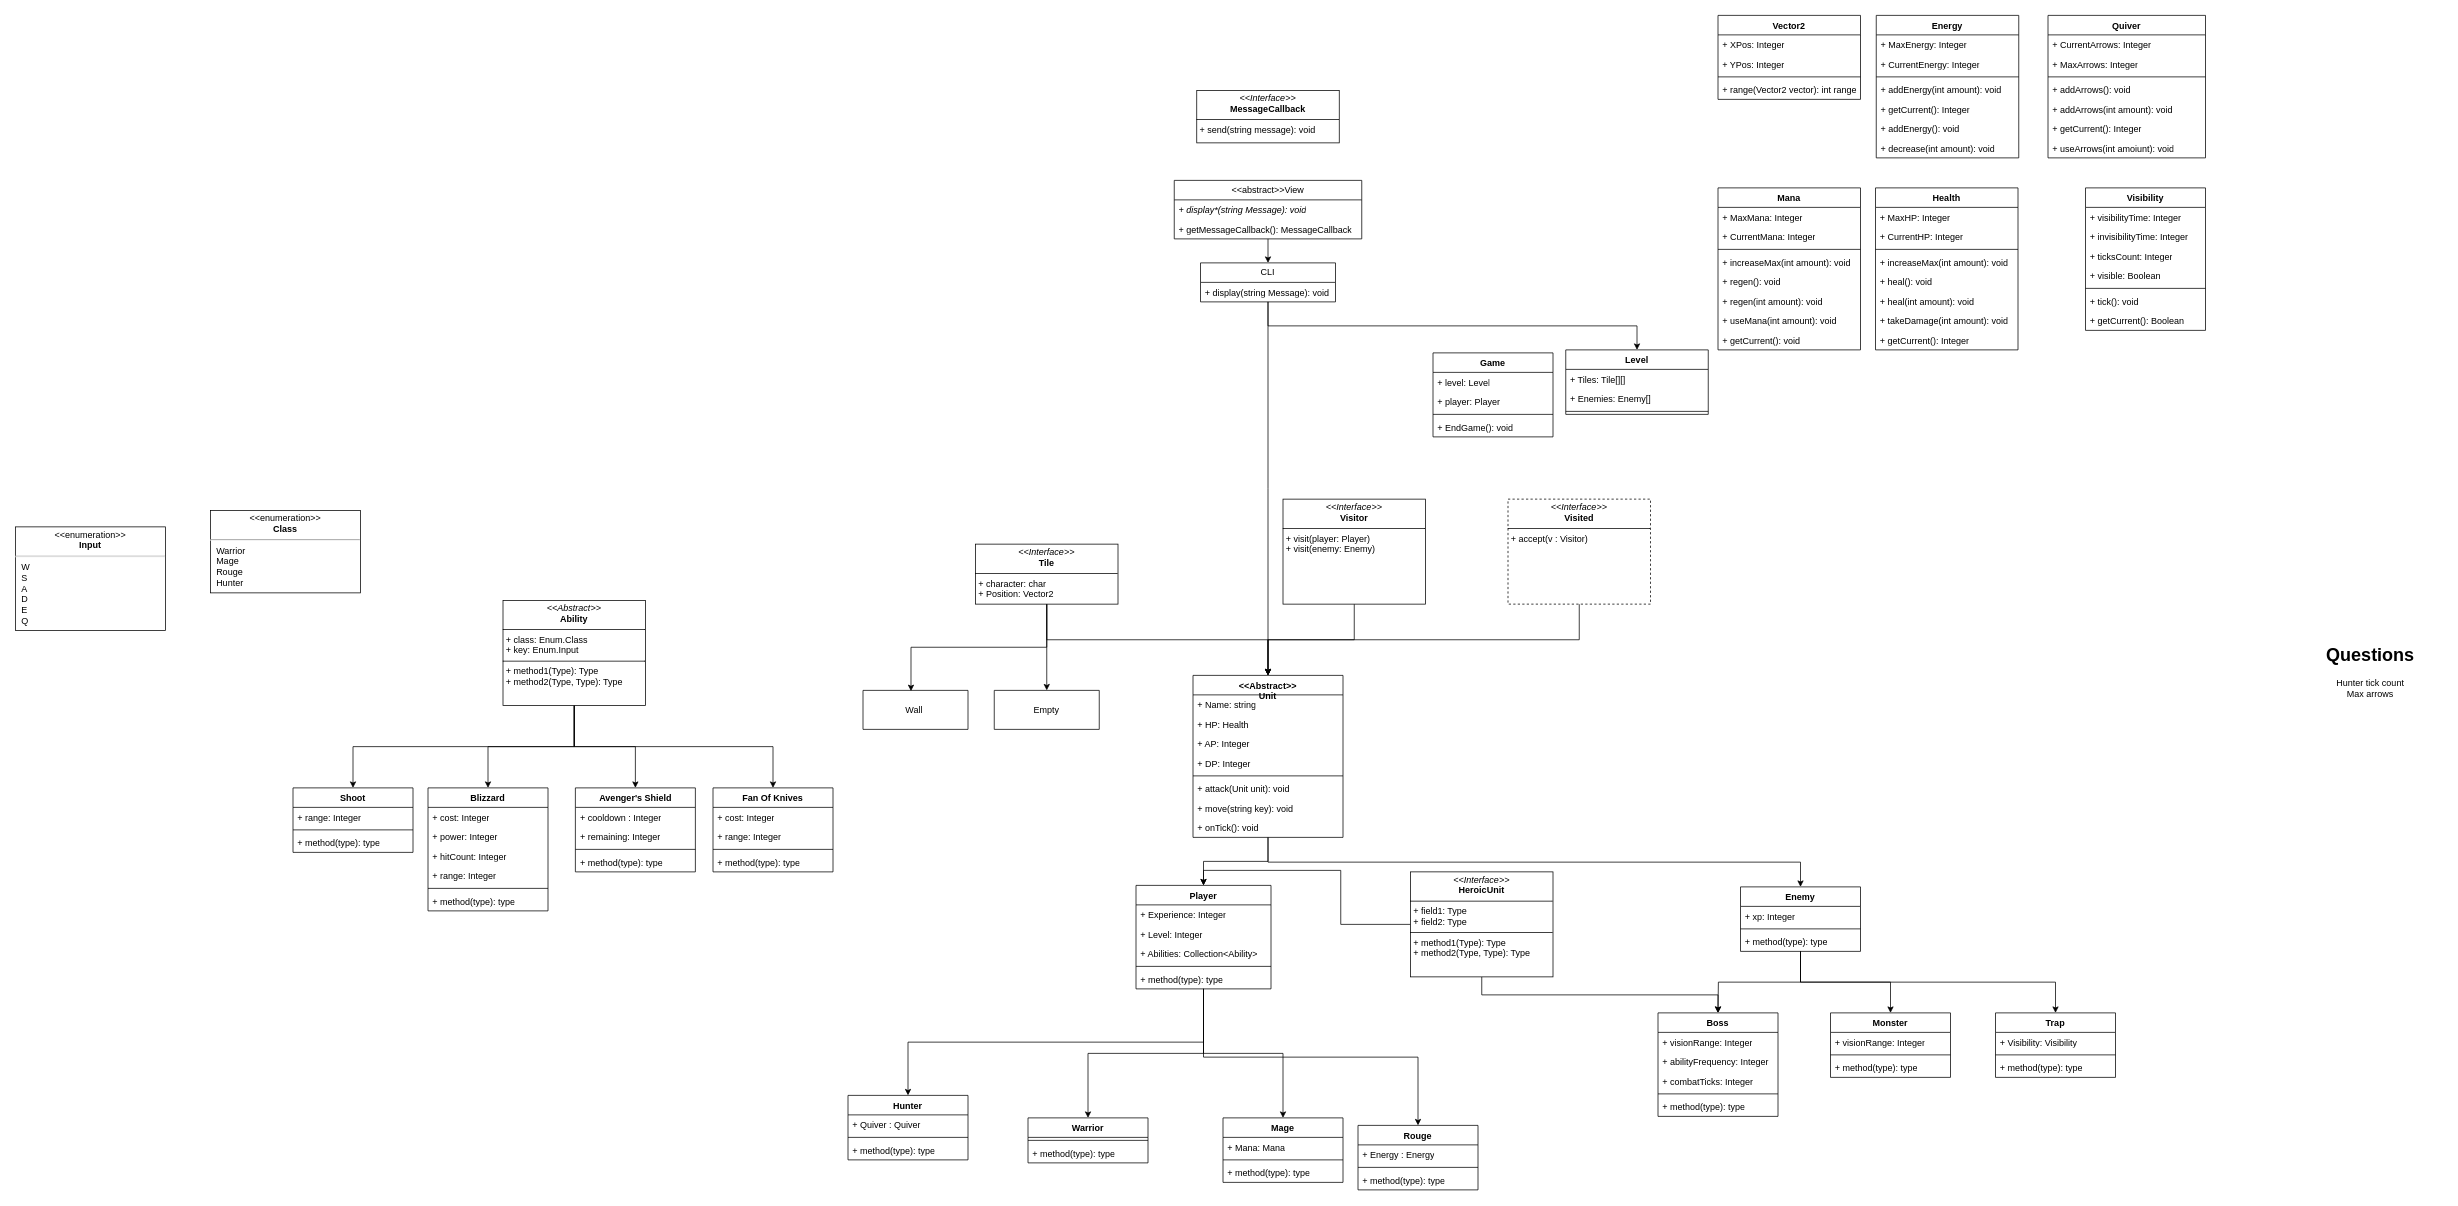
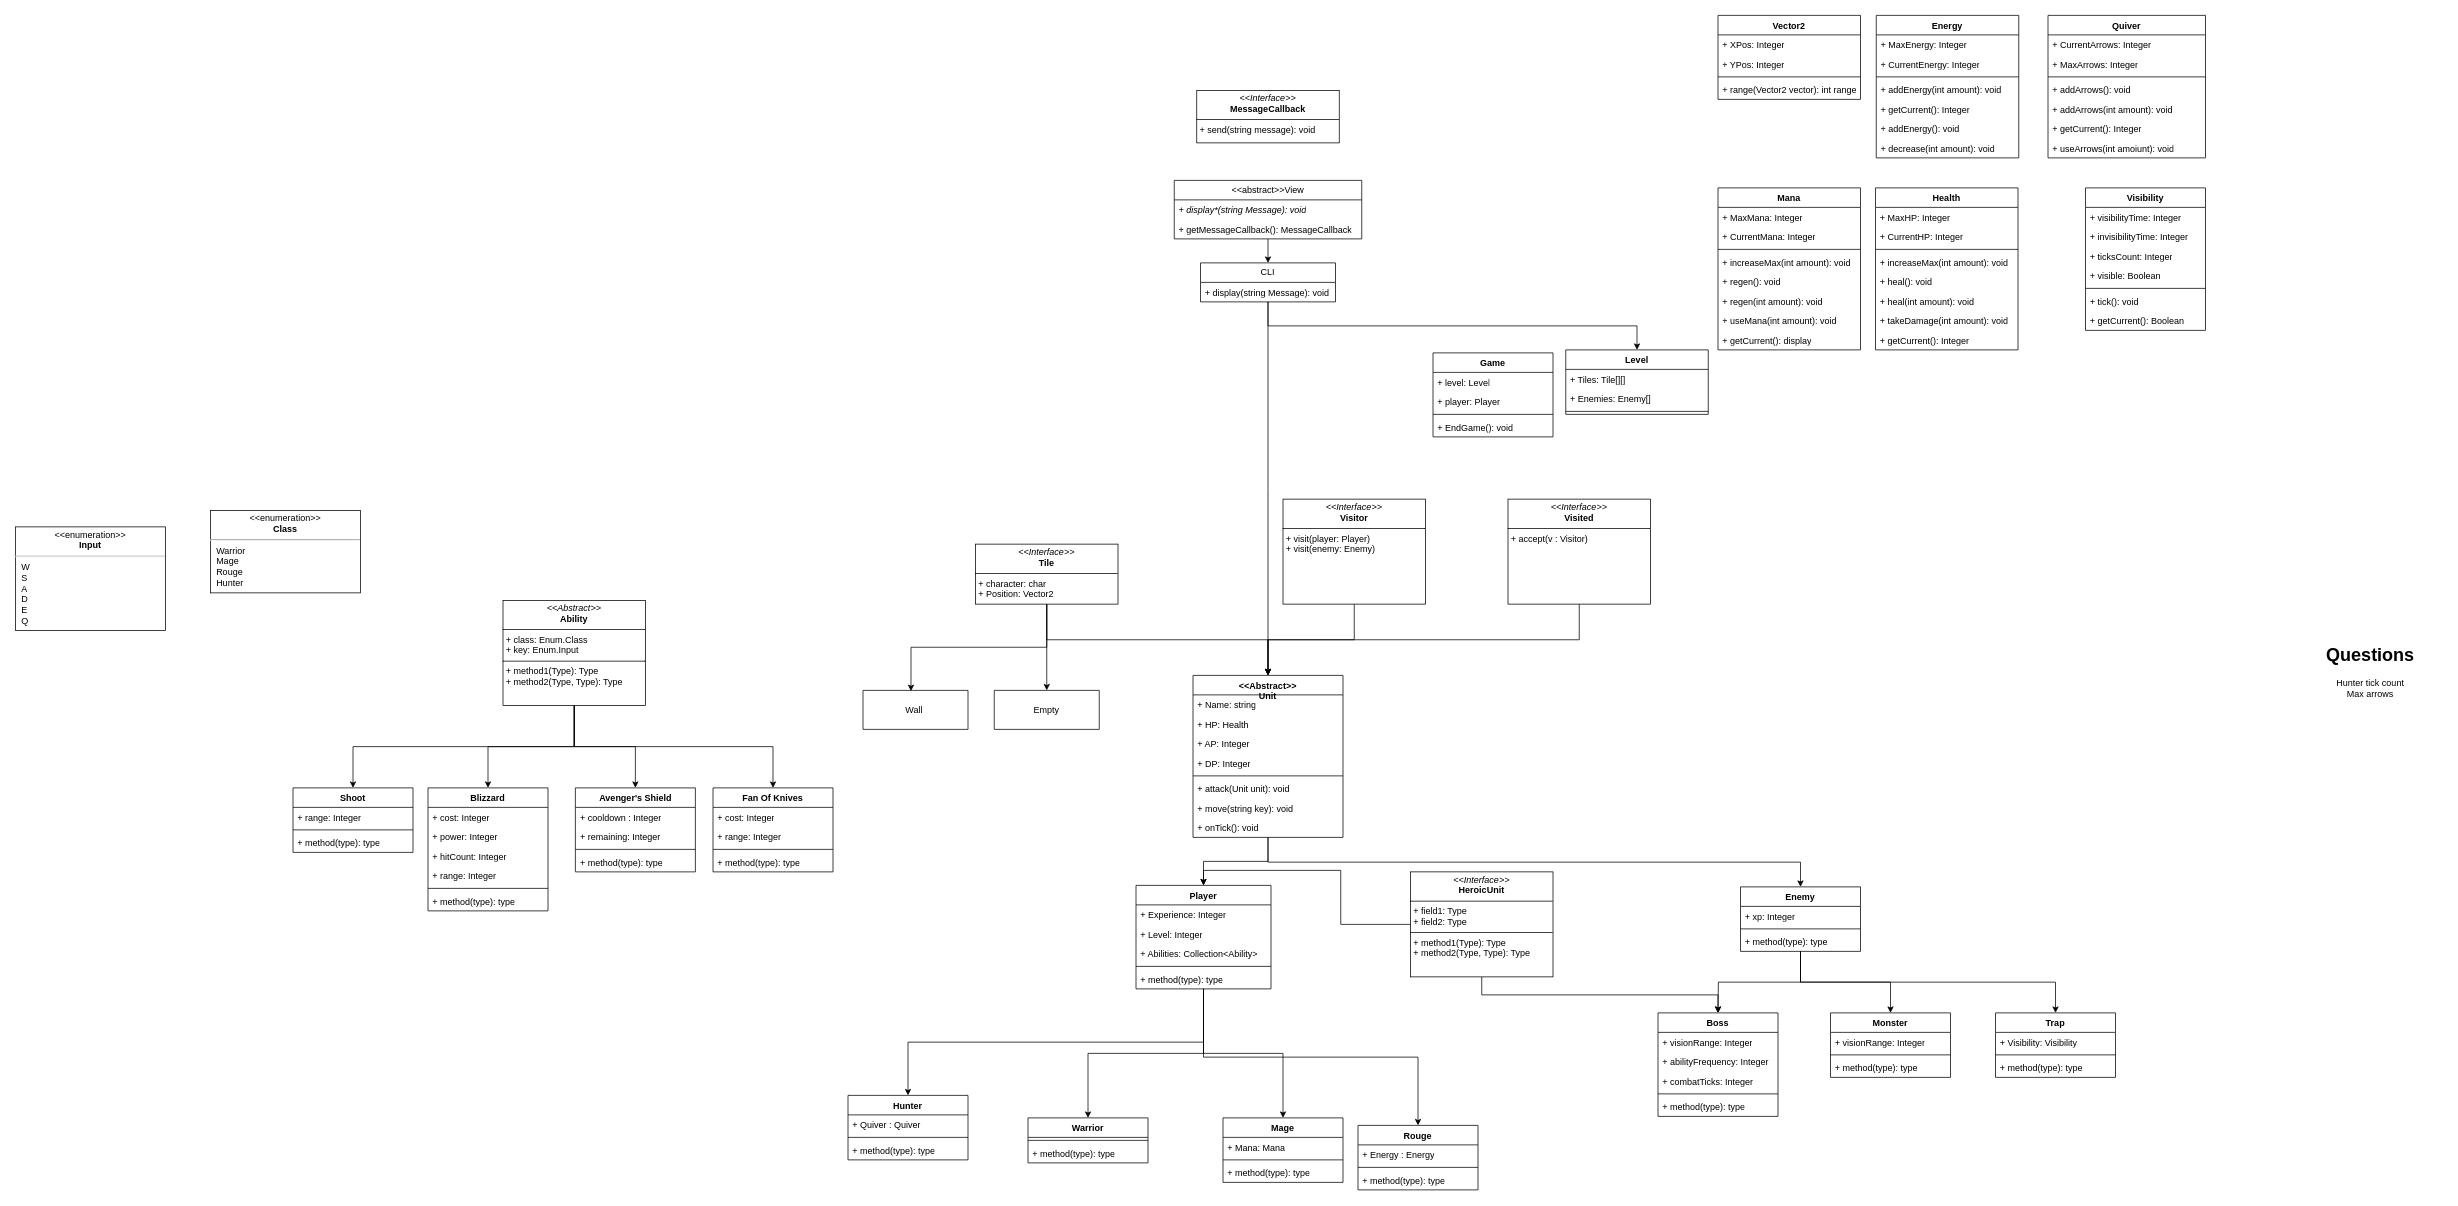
node "+ getCurrent(): void": label "+ getCurrent(): void" -> "+ getCurrent(): display"
node "<<Interface>> Visited + accept(v : Visitor)": style dashed -> solid
